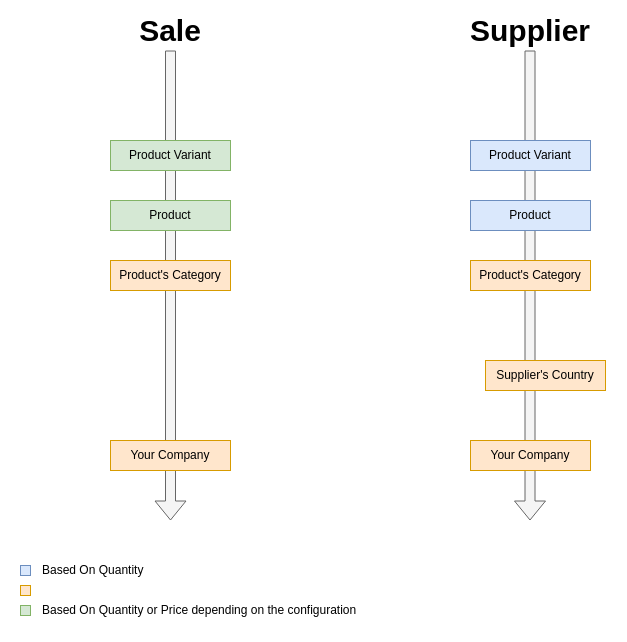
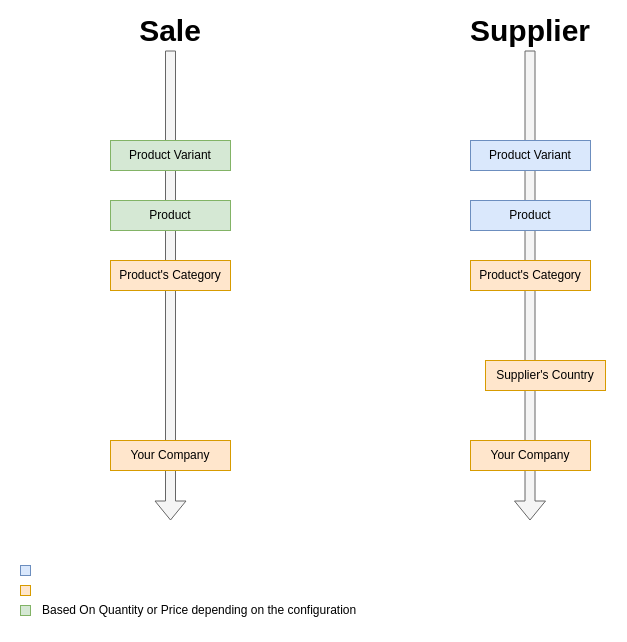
node "Based On Quantity": removed
